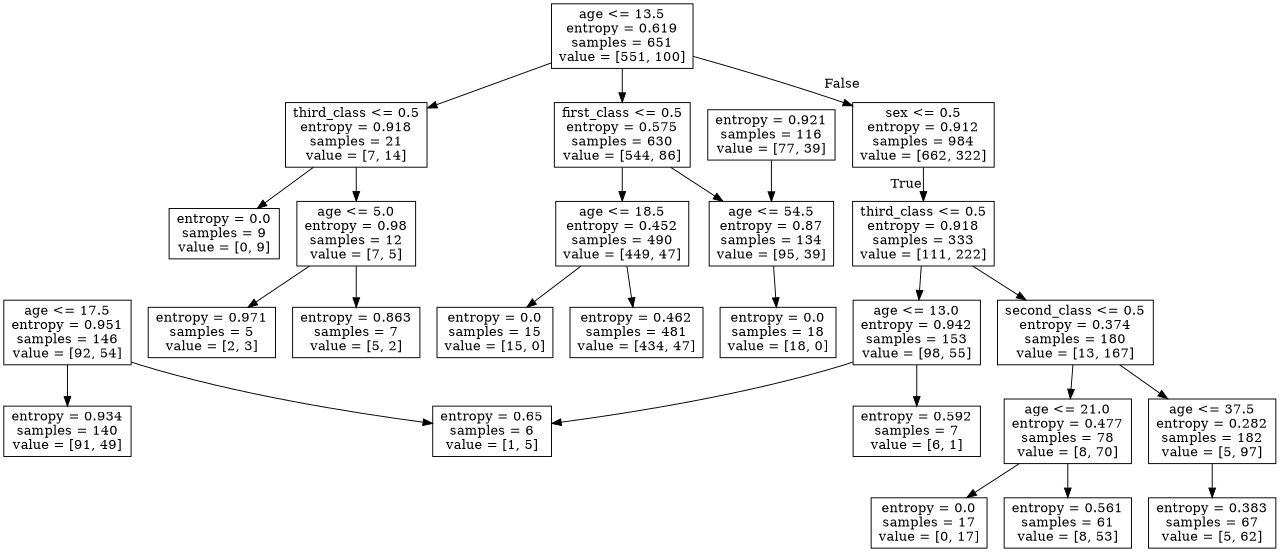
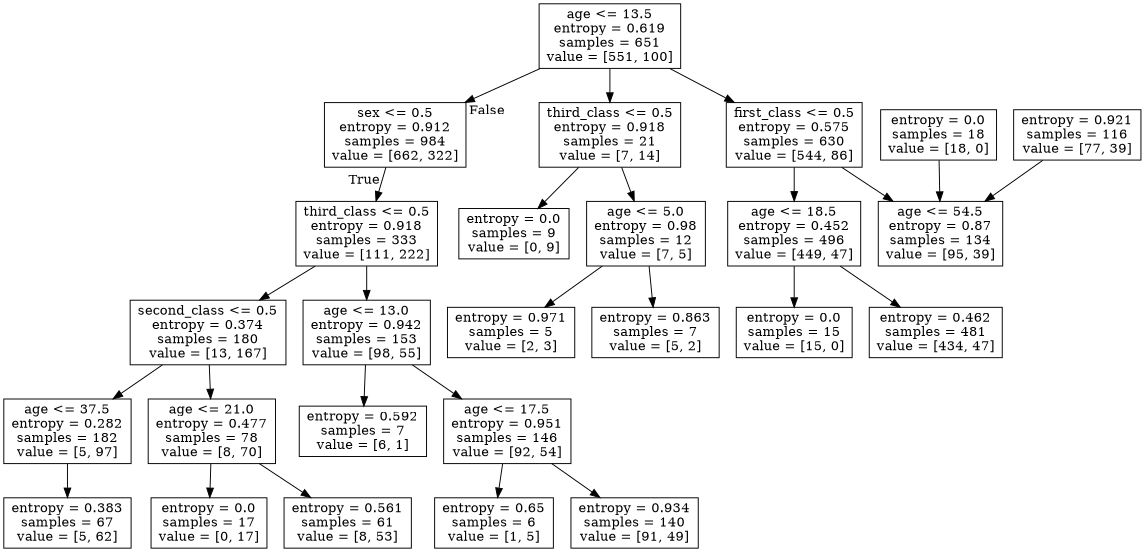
node "age <= 18.5 entropy = 0.452 samples = 490 value = [449, 47]": label "age <= 18.5 entropy = 0.452 samples = 490 value = [449, 47]" -> "age <= 18.5 entropy = 0.452 samples = 496 value = [449, 47]"
edge "age <= 54.5 entropy = 0.87 samples = 134 value = [95, 39]" -> "entropy = 0.0 samples = 18 value = [18, 0]": reversed
edge "age <= 13.0 entropy = 0.942 samples = 153 value = [98, 55]" -> "entropy = 0.65 samples = 6 value = [1, 5]": now "age <= 13.0 entropy = 0.942 samples = 153 value = [98, 55]" -> "age <= 17.5 entropy = 0.951 samples = 146 value = [92, 54]"
